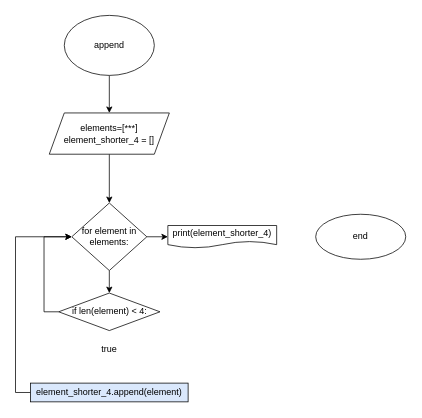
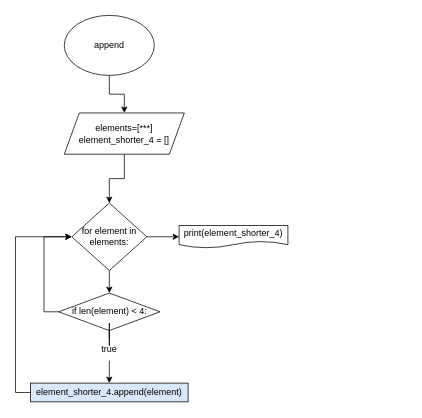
node "elements=[***] element_shorter_4 = []": moved (109, 134) -> (124, 134)
node "print(element_shorter_4)": moved (222, 237) -> (233, 237)
node "end": removed
edge "if len(element) < 4:" -- "true": added
edge "true" -> "element_shorter_4.append(element)": added
